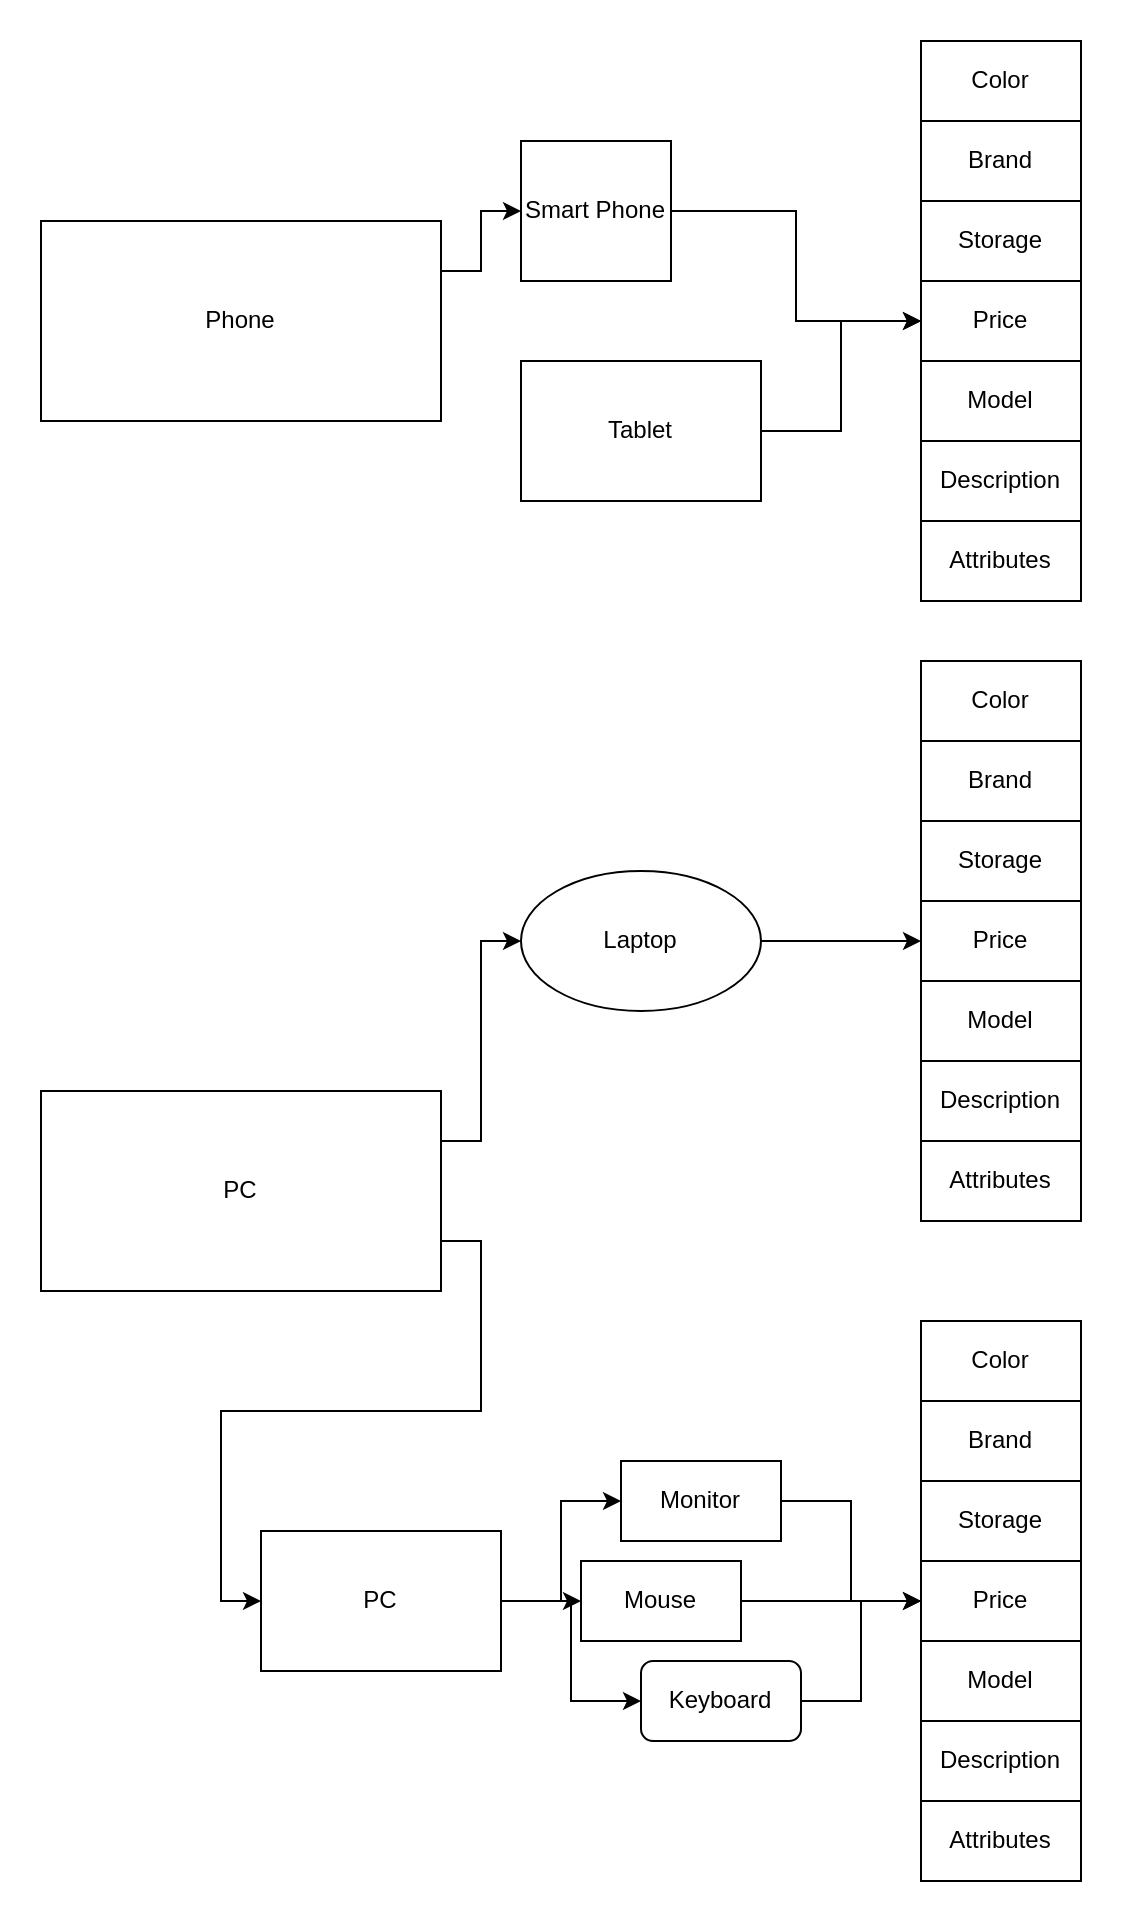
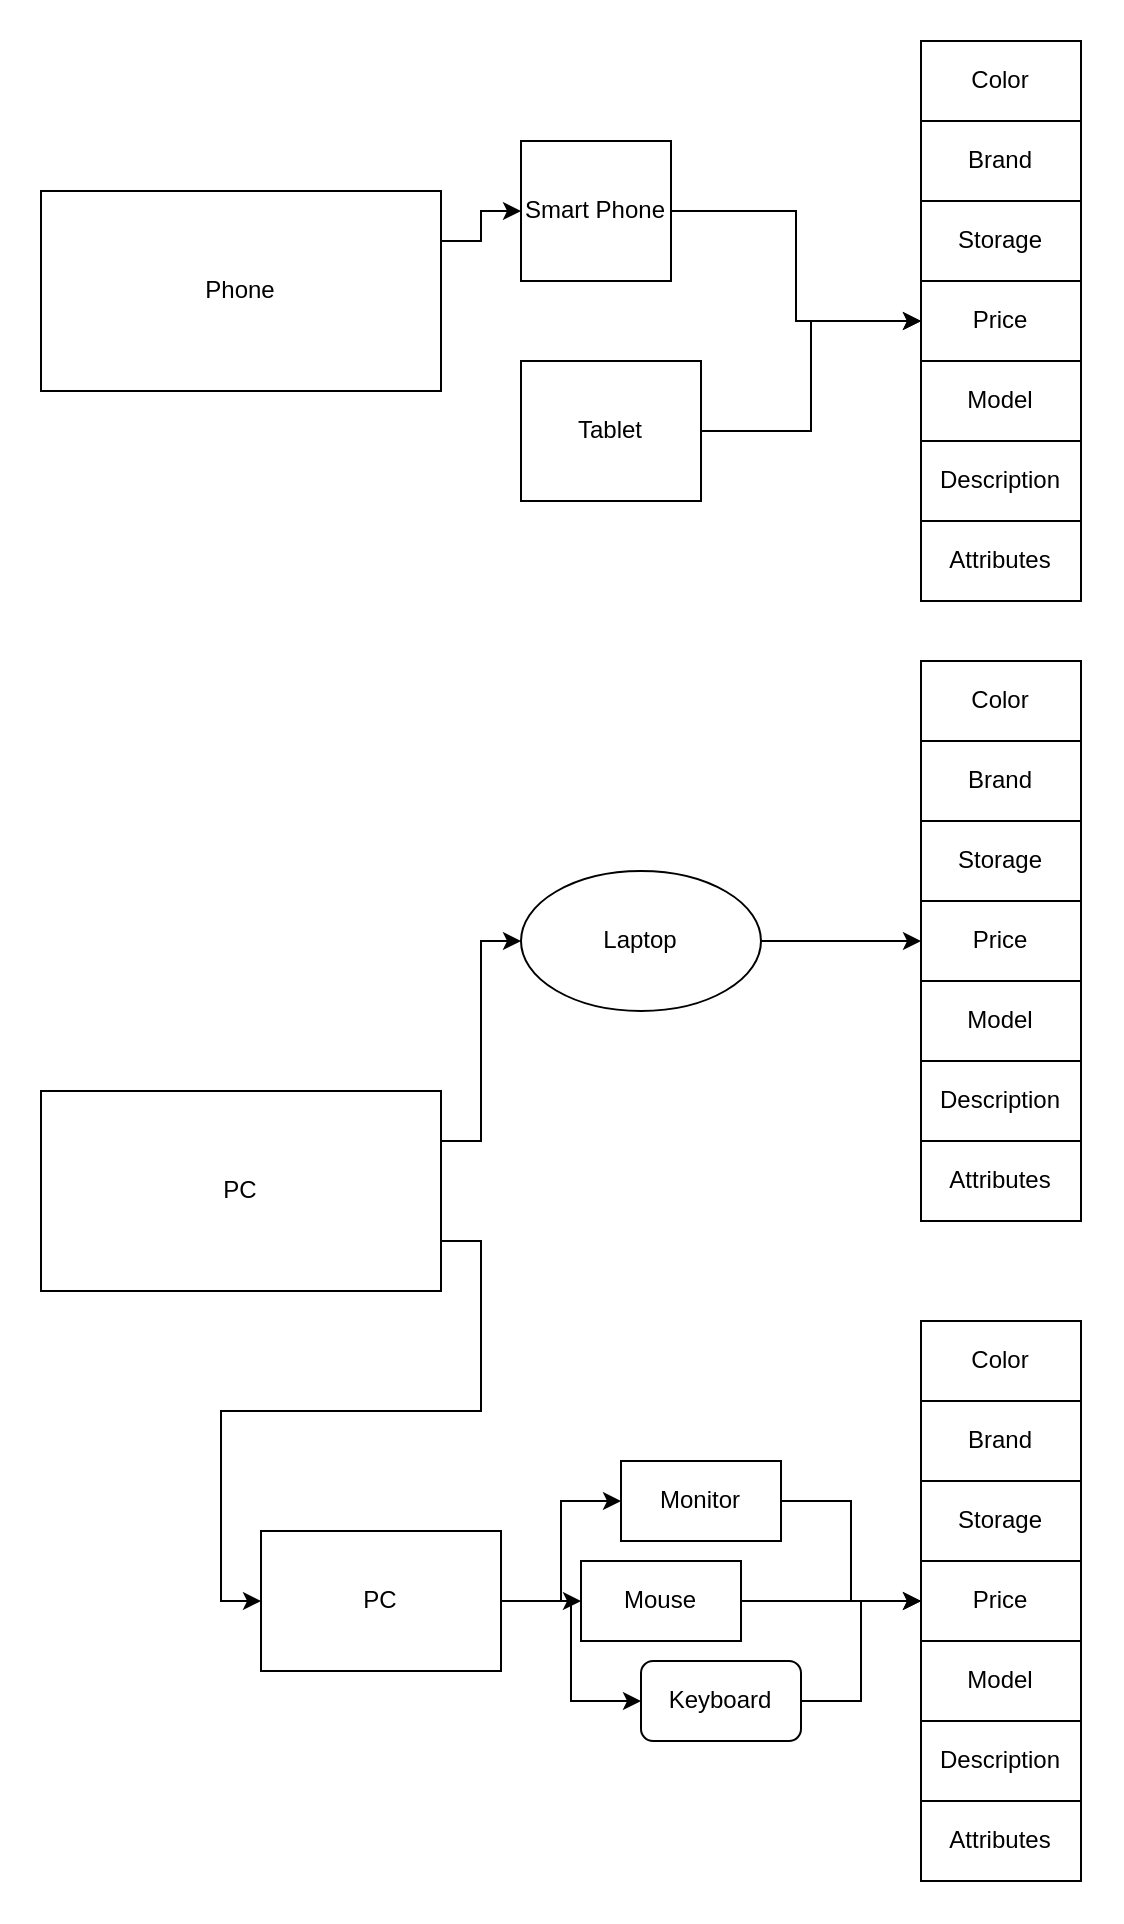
node "Phone": moved (241, 321) -> (241, 291)
node "Tablet": size 240x140 -> 180x140
